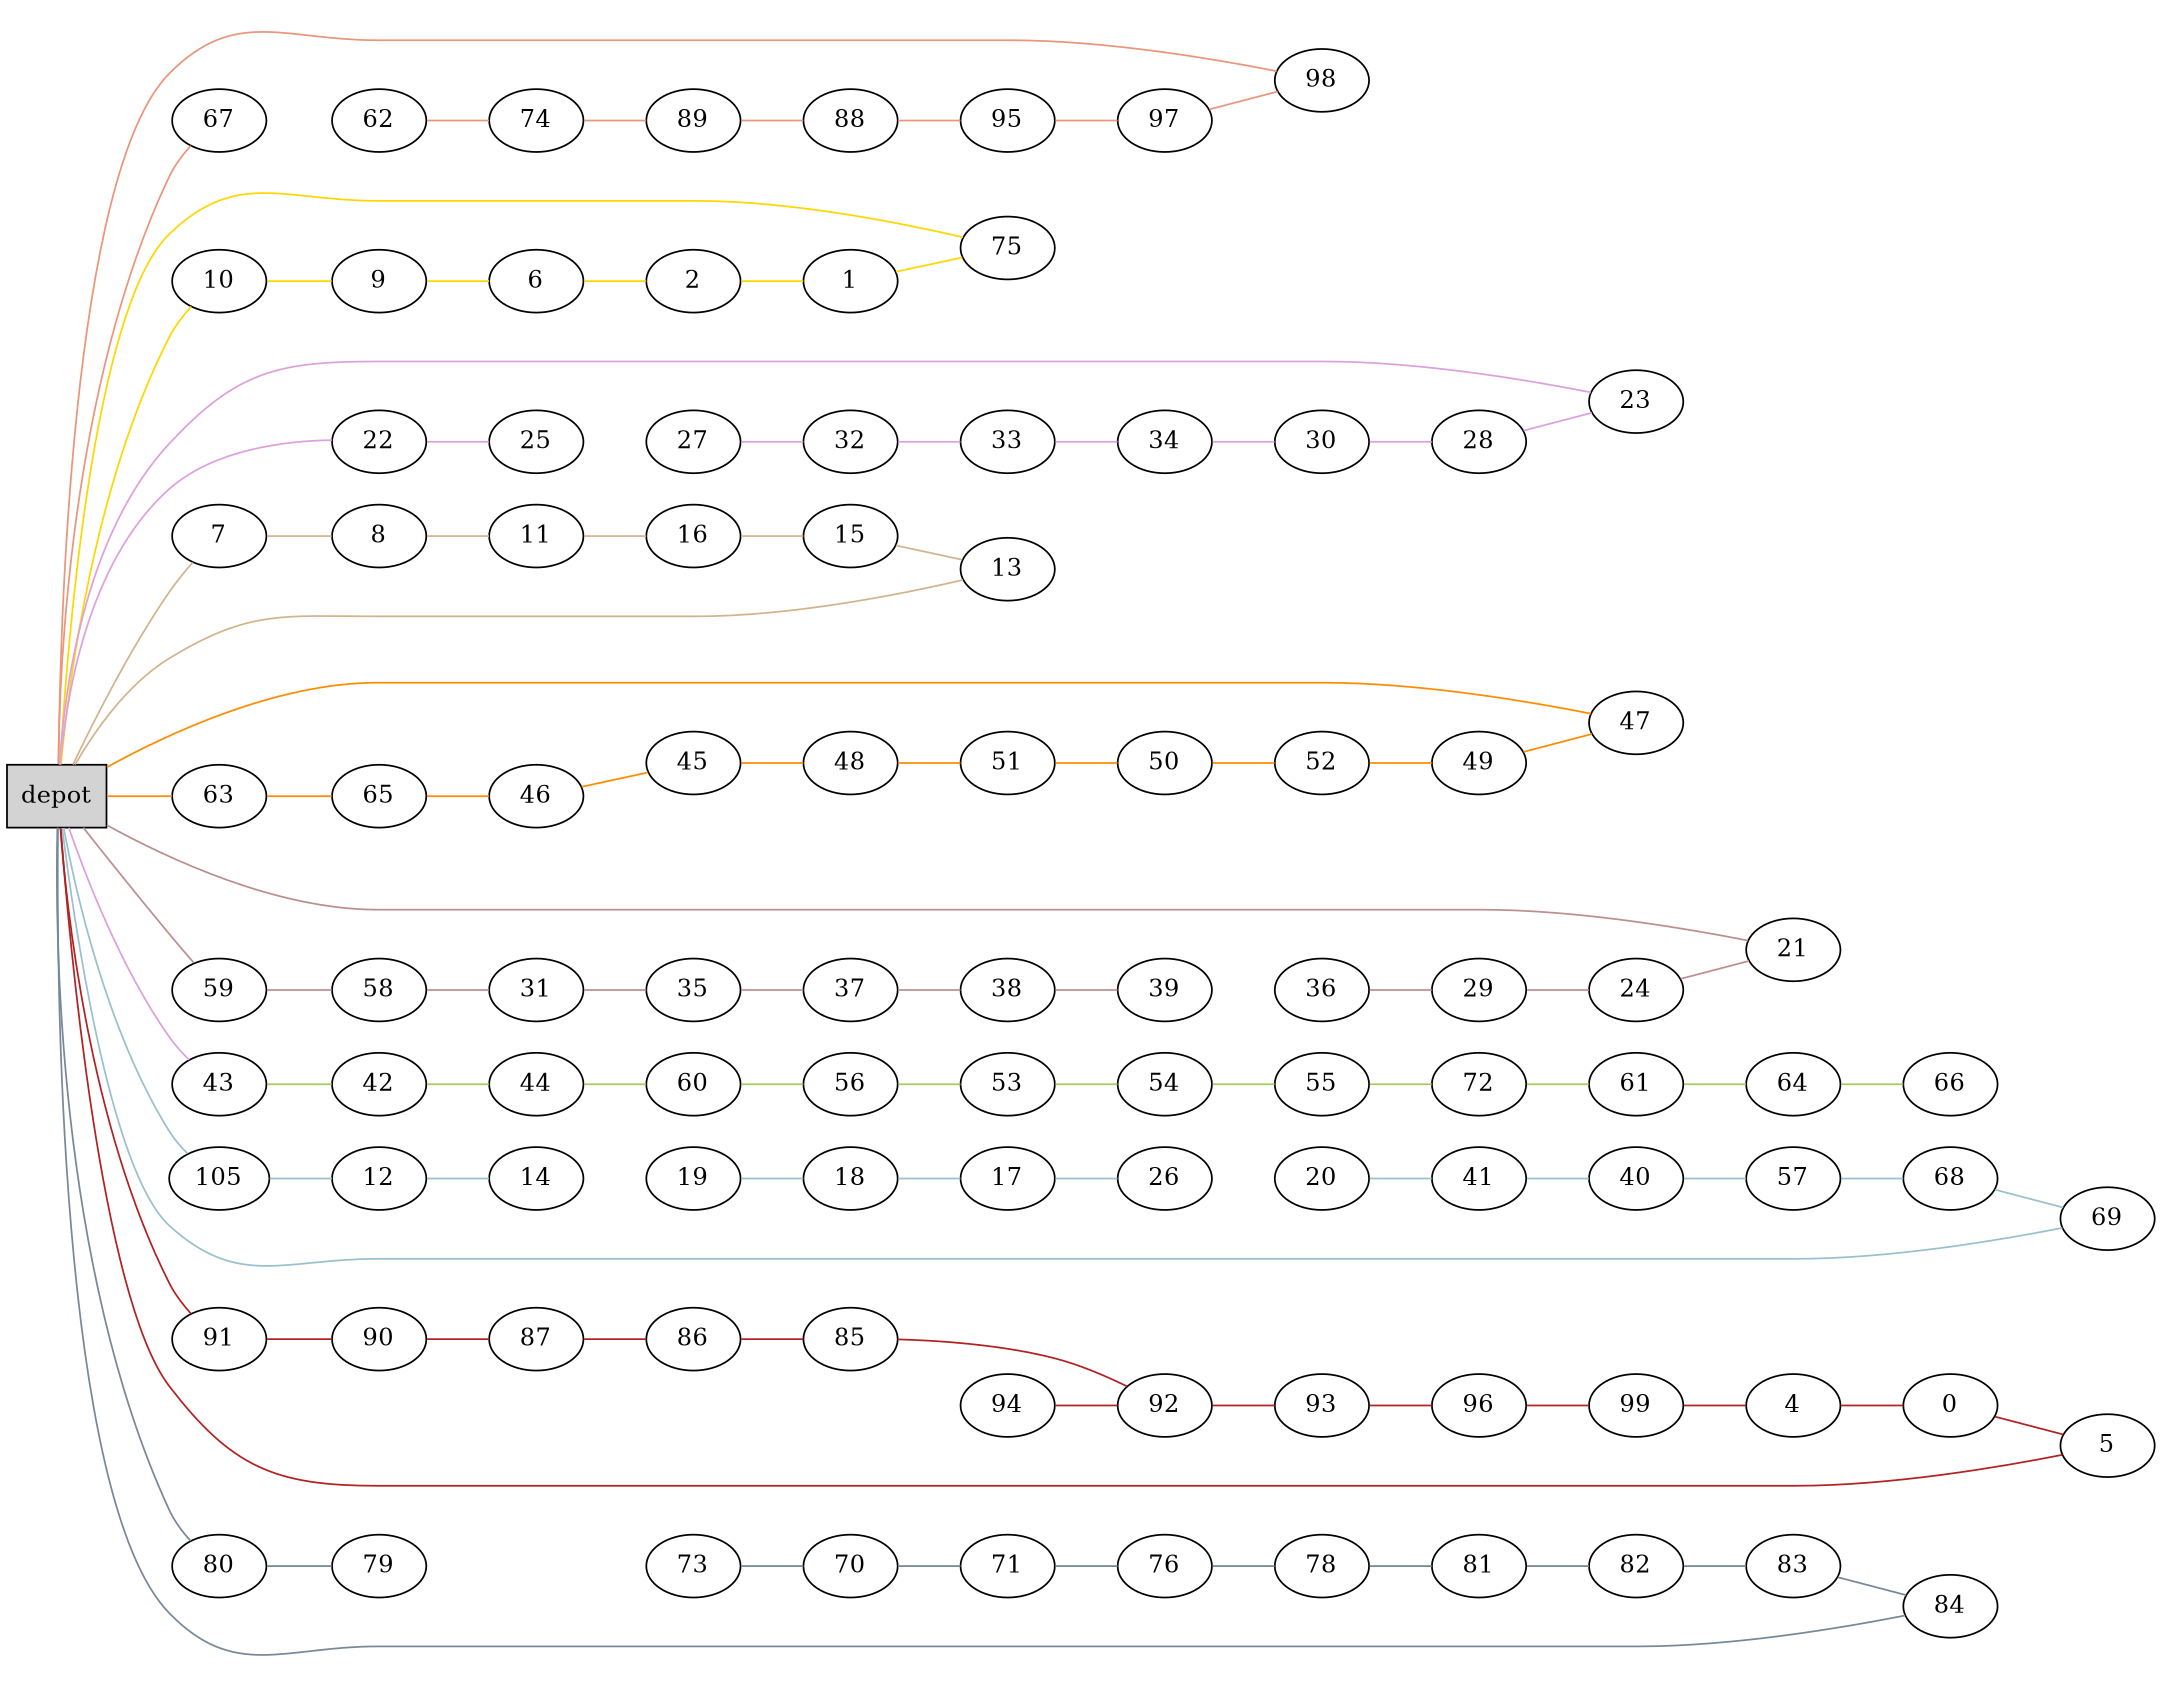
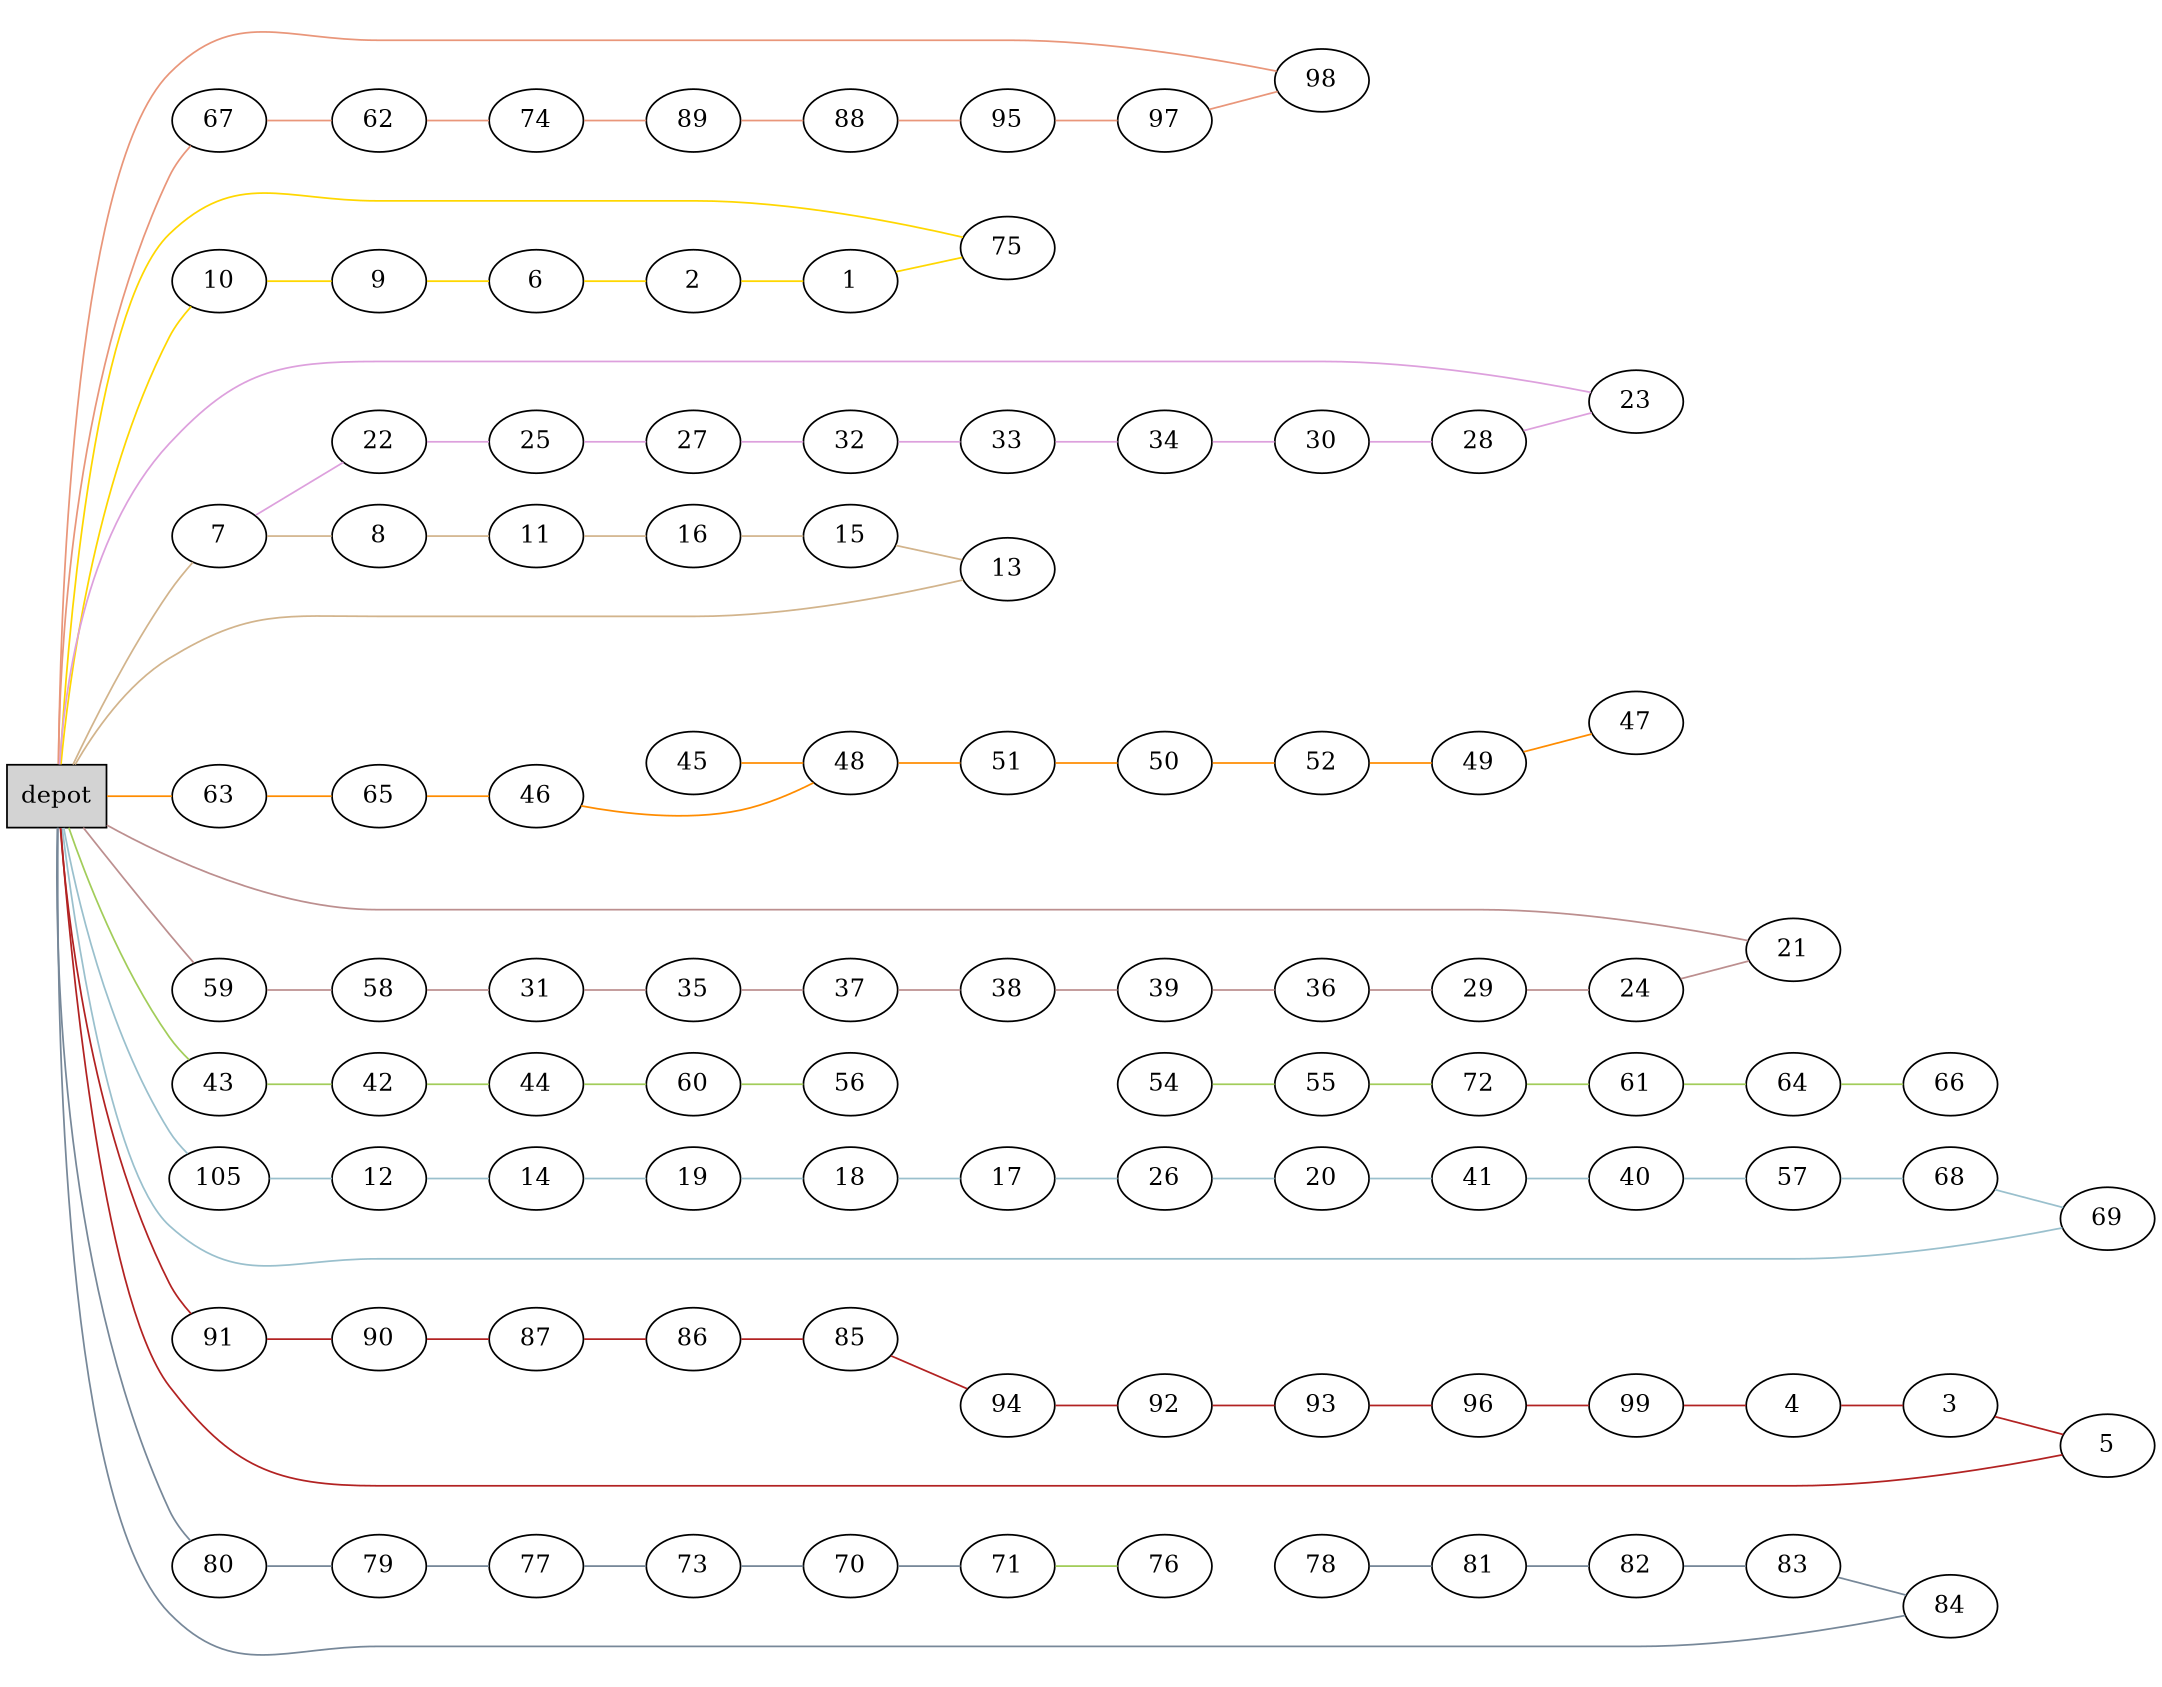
edge "67" -- "62": added
edge "25" -- "27": added
edge "22" -- "depot": now "22" -- "7"
edge "47" -- "depot": removed
edge "45" -- "46": now "48" -- "46"
edge "depot" -- "43": color plum -> darkolivegreen3
edge "39" -- "36": added
node "53": removed
edge "14" -- "19": added
edge "26" -- "20": added
edge "85" -- "92": now "85" -- "94"
node "0": label "0" -> "3"
node "77": added
edge "71" -- "76": color lightslategray -> darkolivegreen3
edge "76" -- "78": removed
